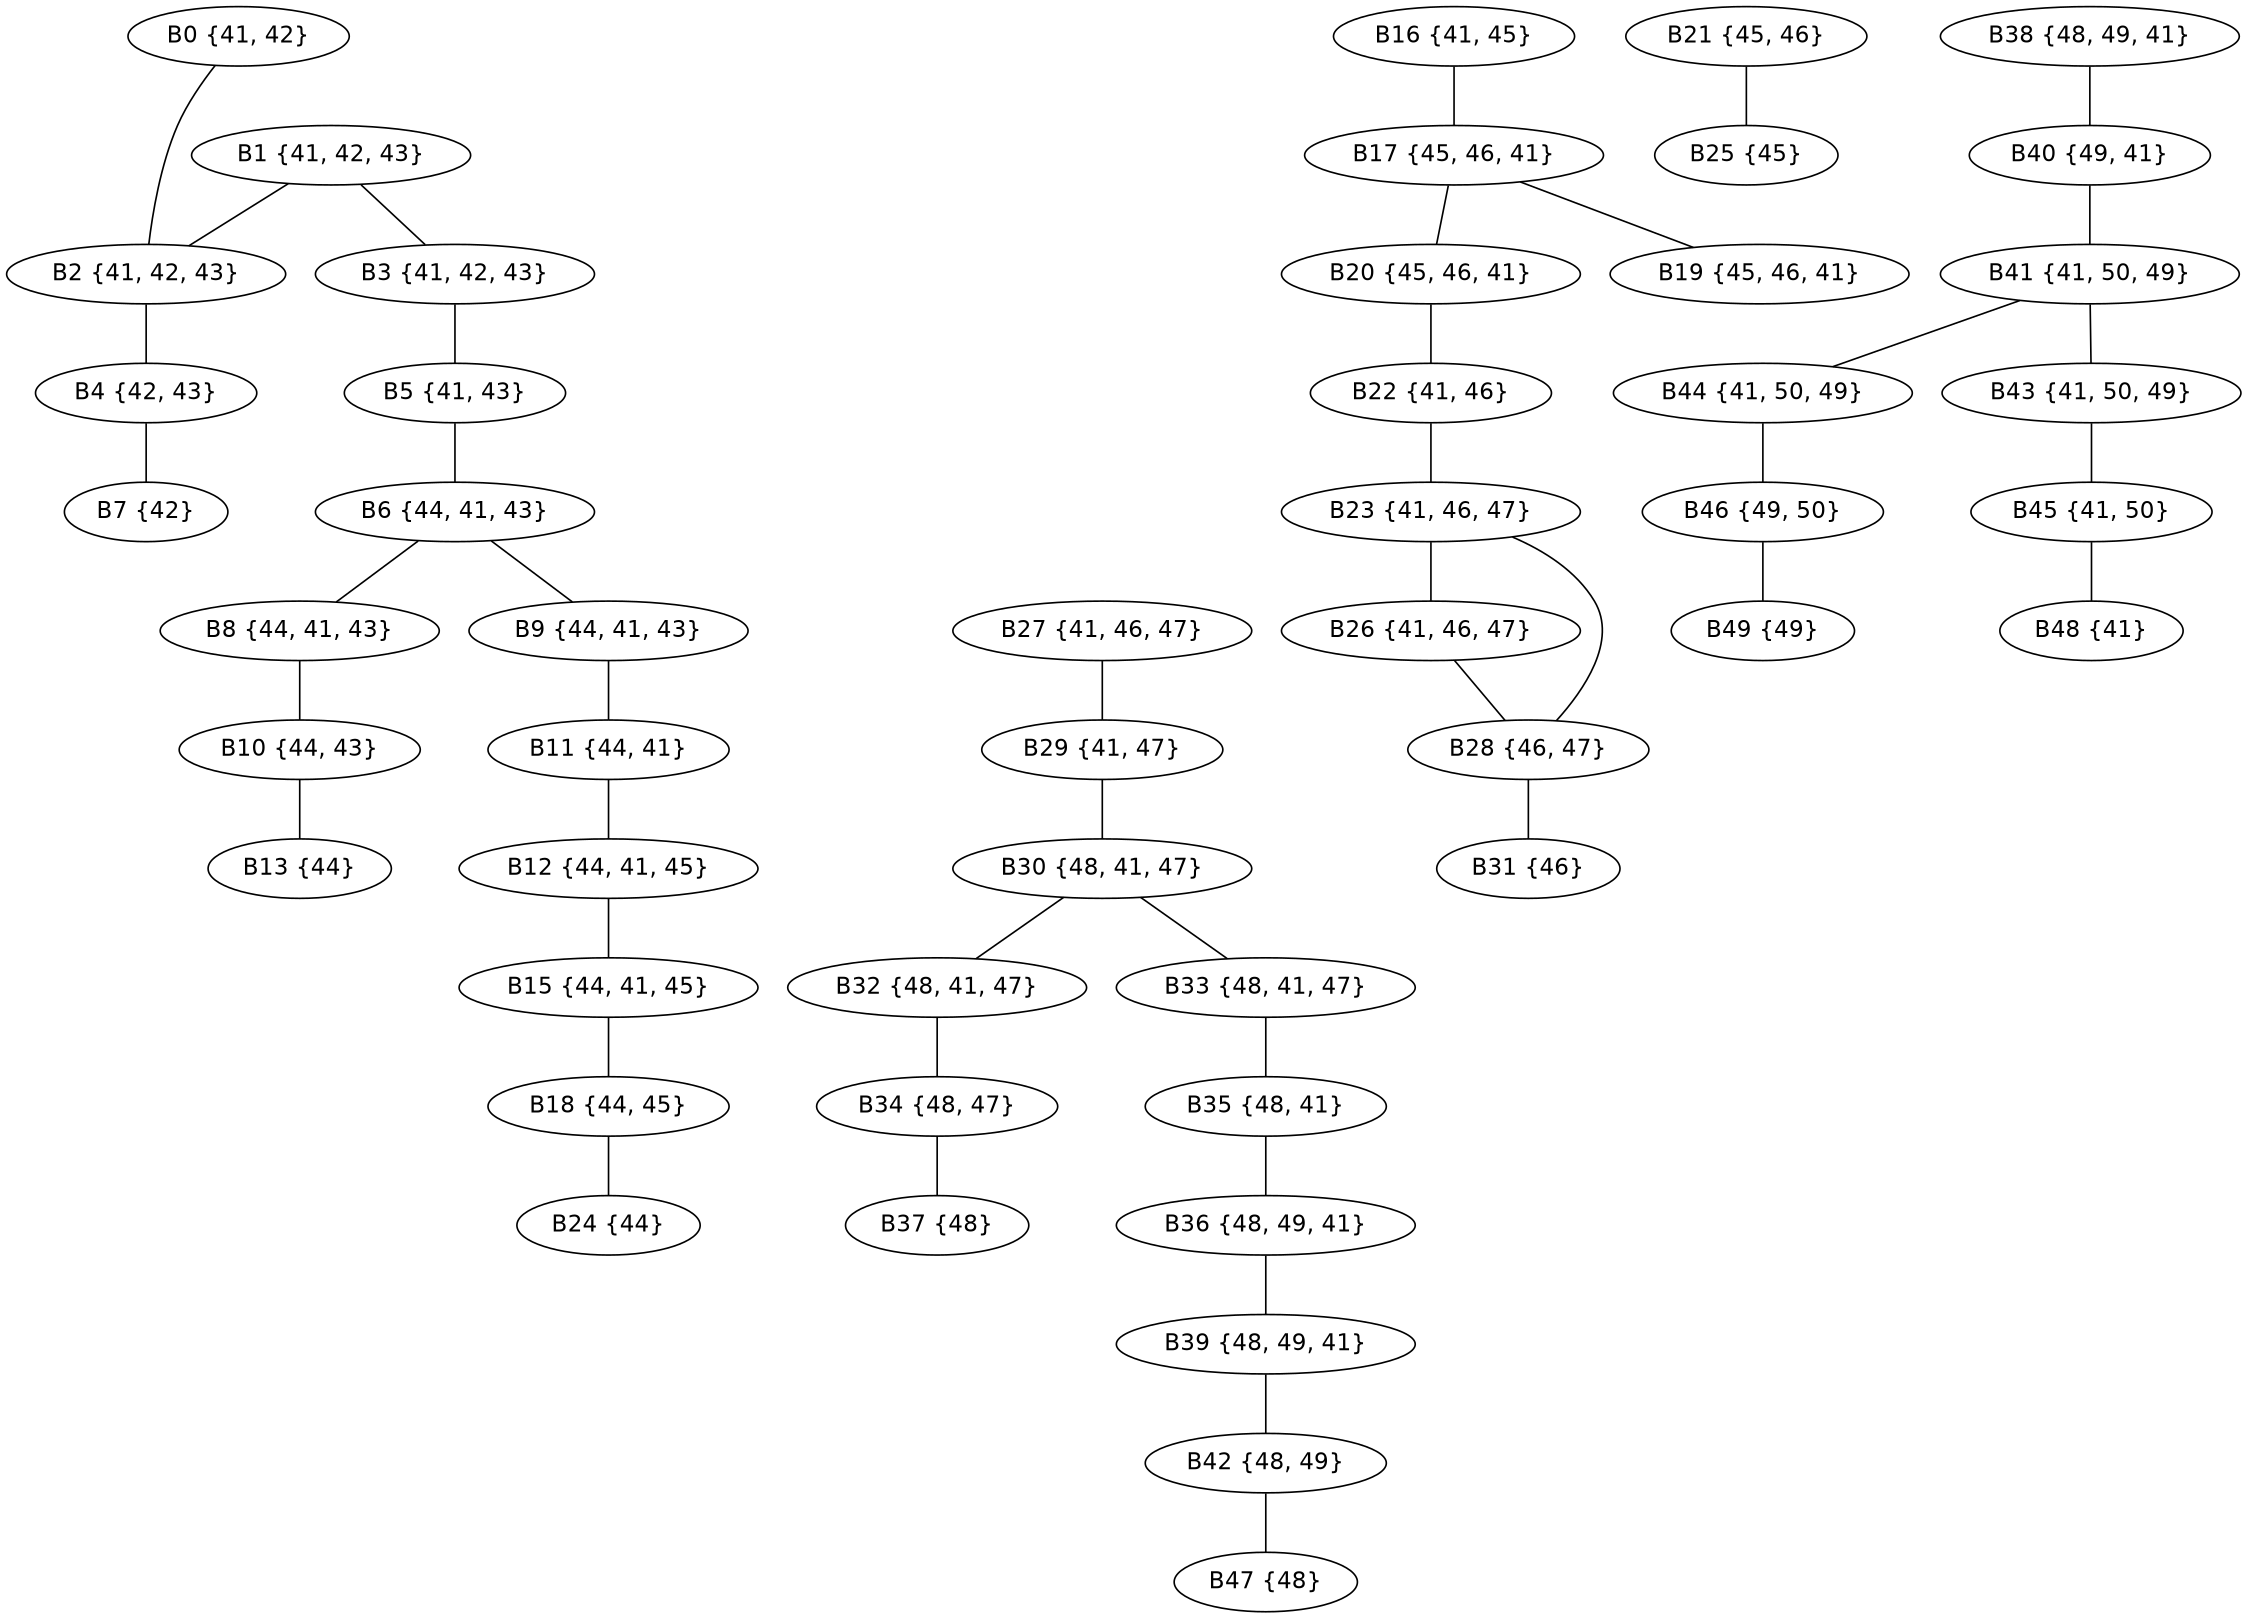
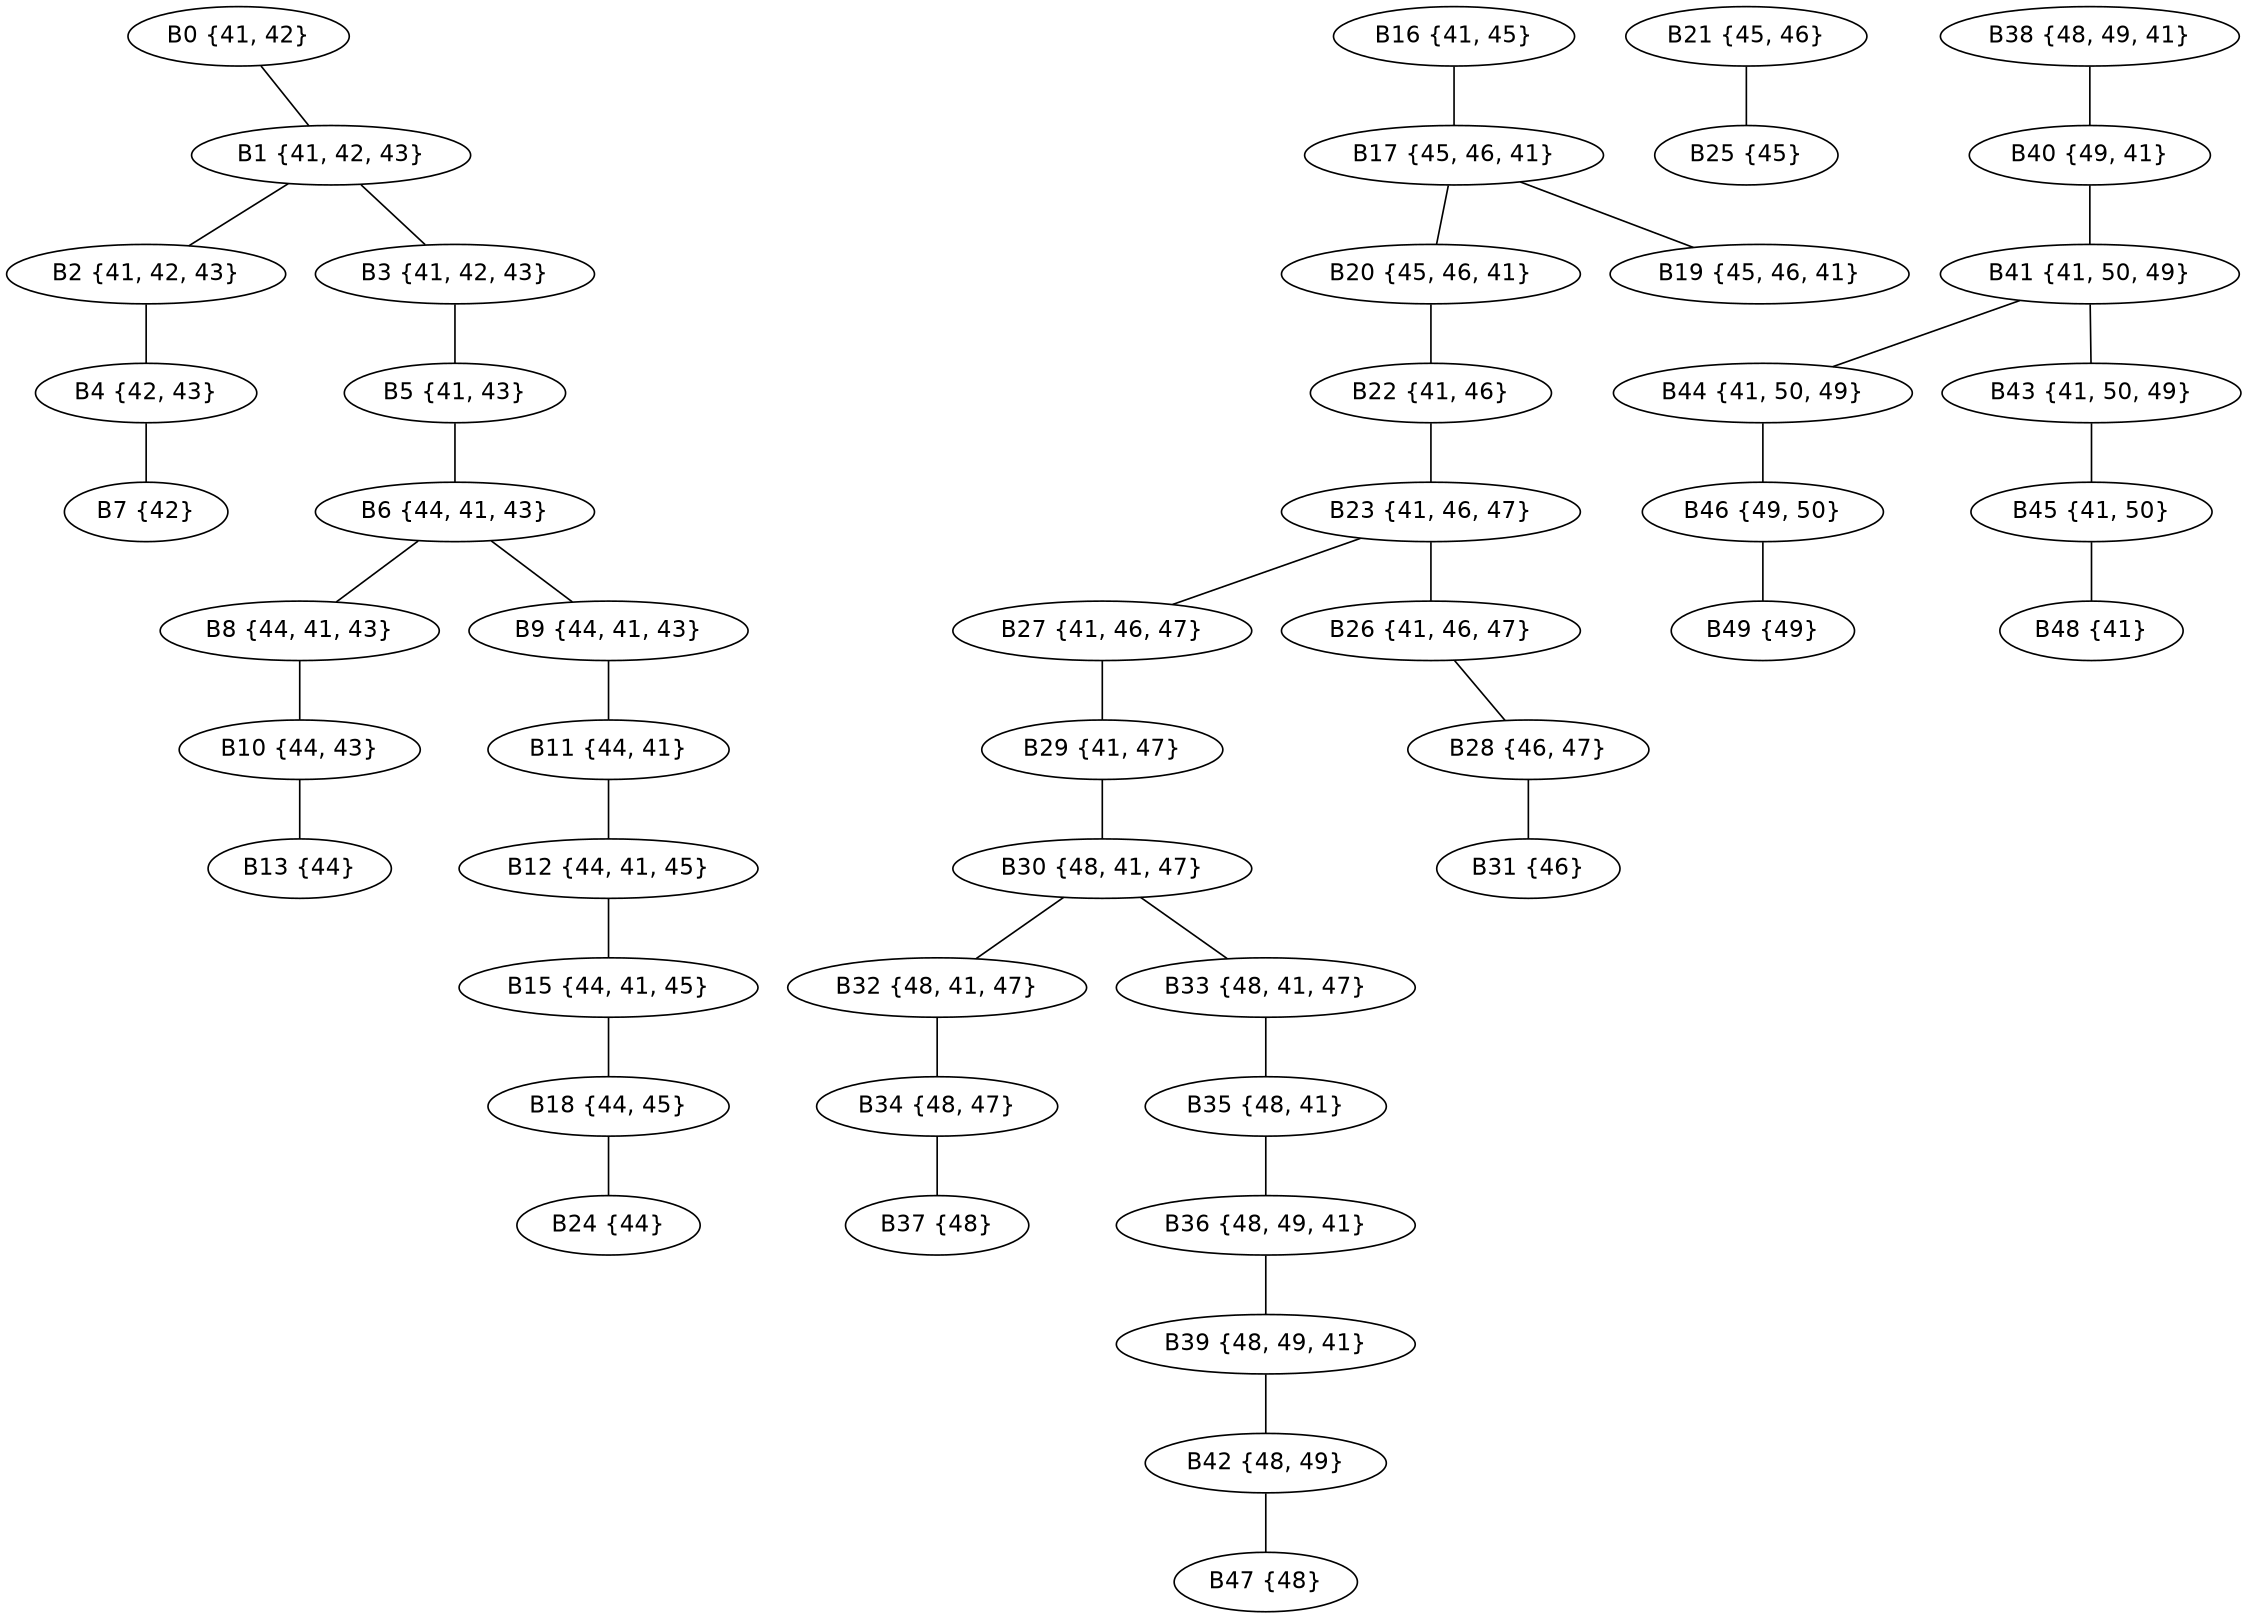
edge "B0 {41, 42}" -- "B2 {41, 42, 43}": now "B0 {41, 42}" -- "B1 {41, 42, 43}"
edge "B23 {41, 46, 47}" -- "B28 {46, 47}": now "B23 {41, 46, 47}" -- "B27 {41, 46, 47}"
